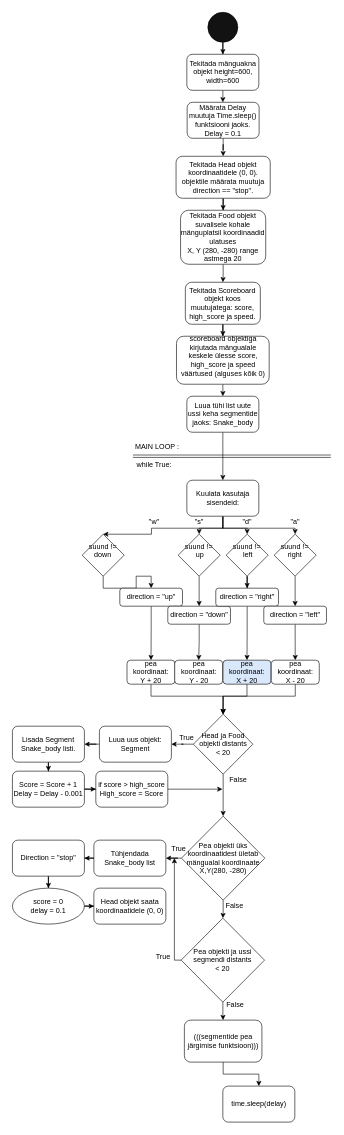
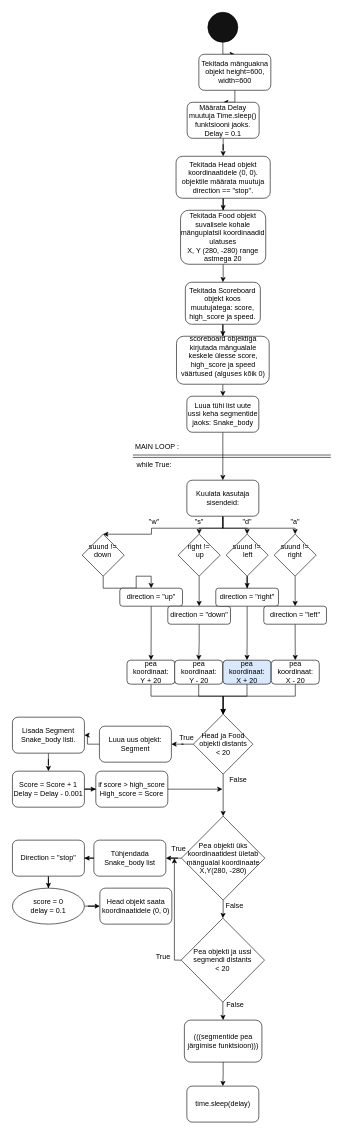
node "Tekitada mänguakna objekt height=600, width=600": moved (223, 72) -> (235, 72)
node "suund != up": label "suund != up" -> "right != up"
edge "pea koordinaat: Y - 20" -> "Head ja Food objekti distants < 20": added
node "Lisada Segment Snake_body listi.": moved (48, 744) -> (48, 735)
node "Head objekt saata koordinaatidele (0, 0)": moved (130, 906) -> (136, 906)
node "time.sleep(delay)": moved (259, 1104) -> (223, 1104)
